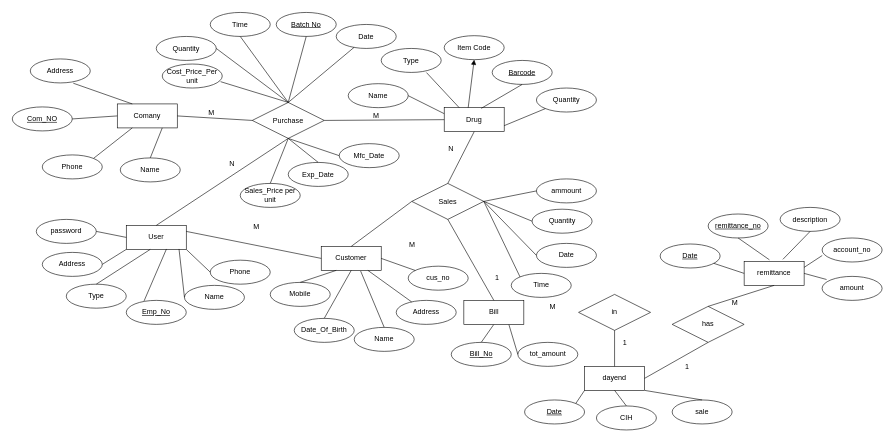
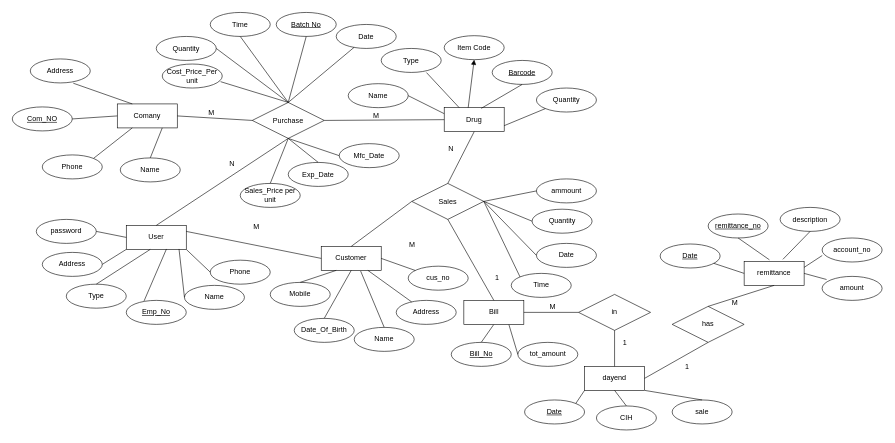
edge "Bill" -- "in": added
